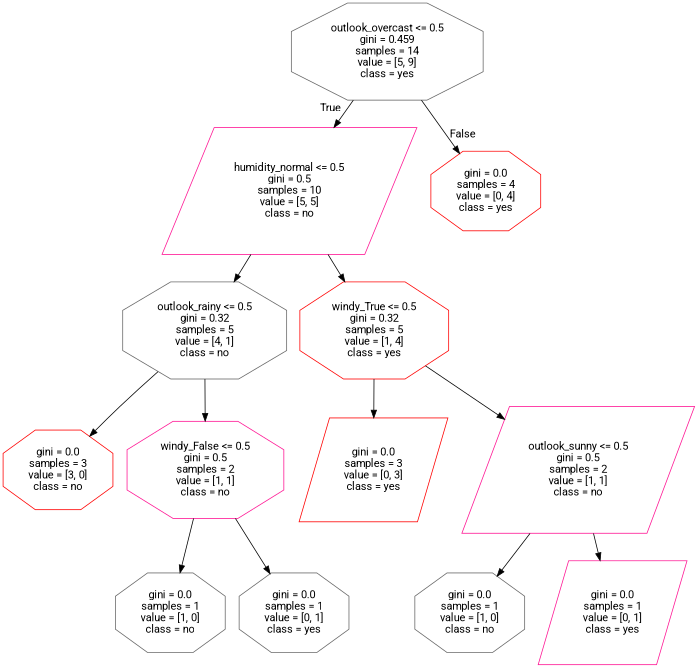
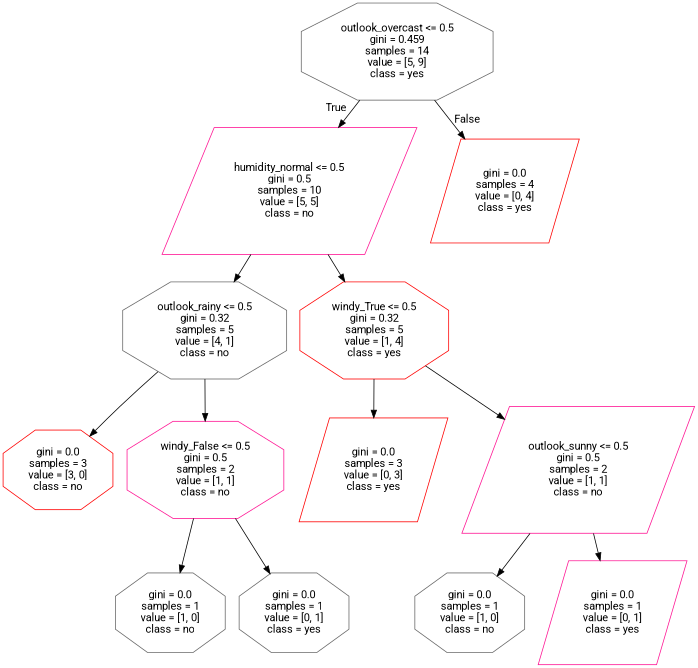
node "gini = 0.0 samples = 4 value = [0, 4] class = yes": shape octagon -> parallelogram
